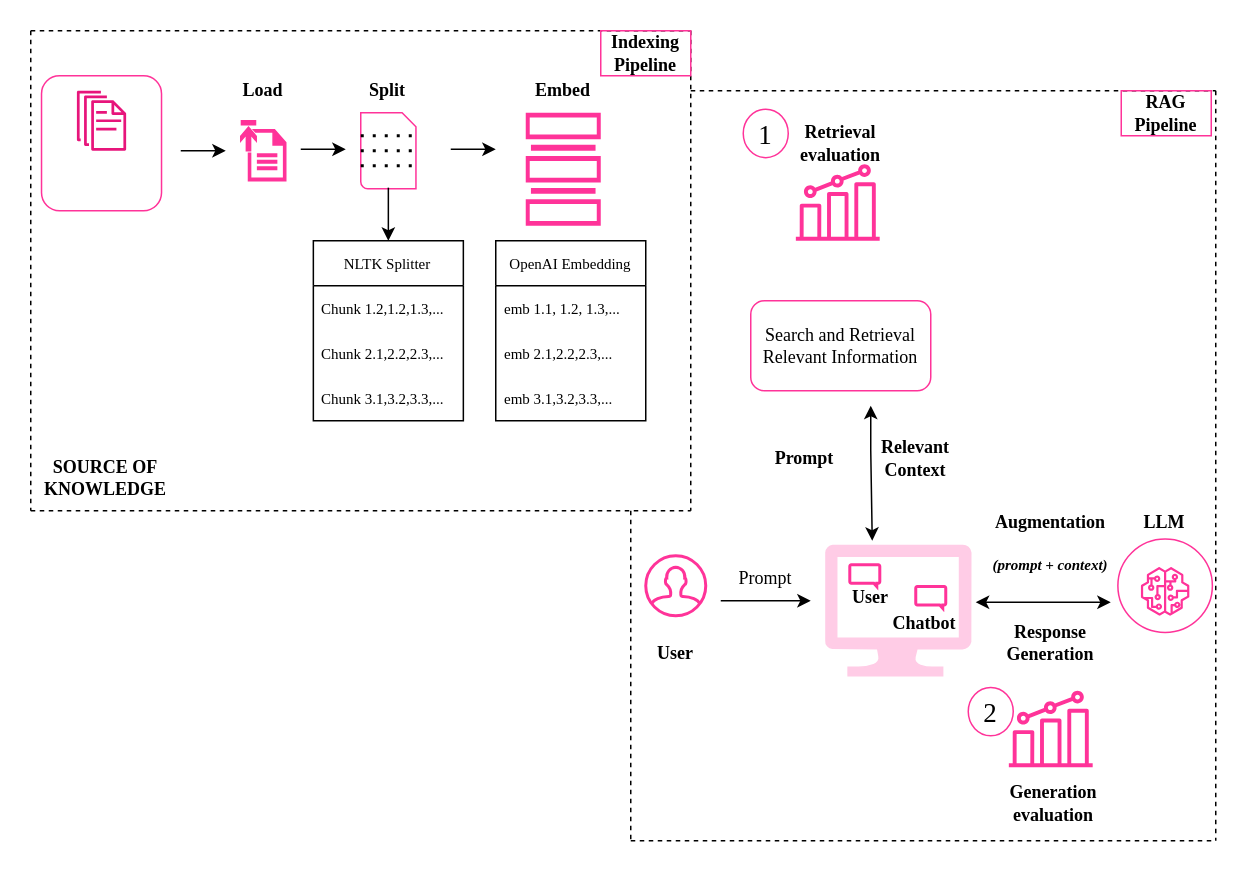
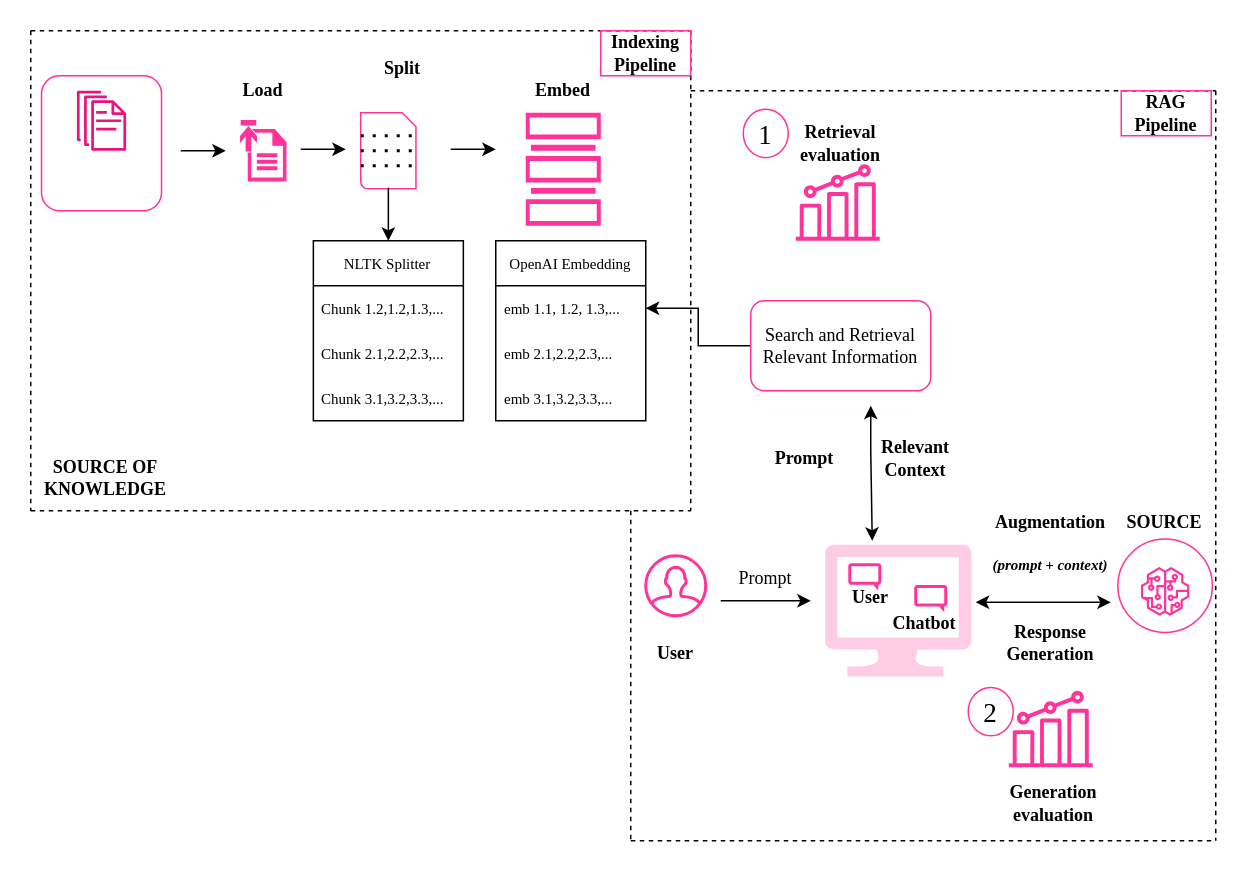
node "Split": moved (388, 90) -> (403, 68)
edge "Search and Retrieval Relevant Information" -> "emb 1.1, 1.2, 1.3,...": added
node "LLM": label "LLM" -> "SOURCE"
